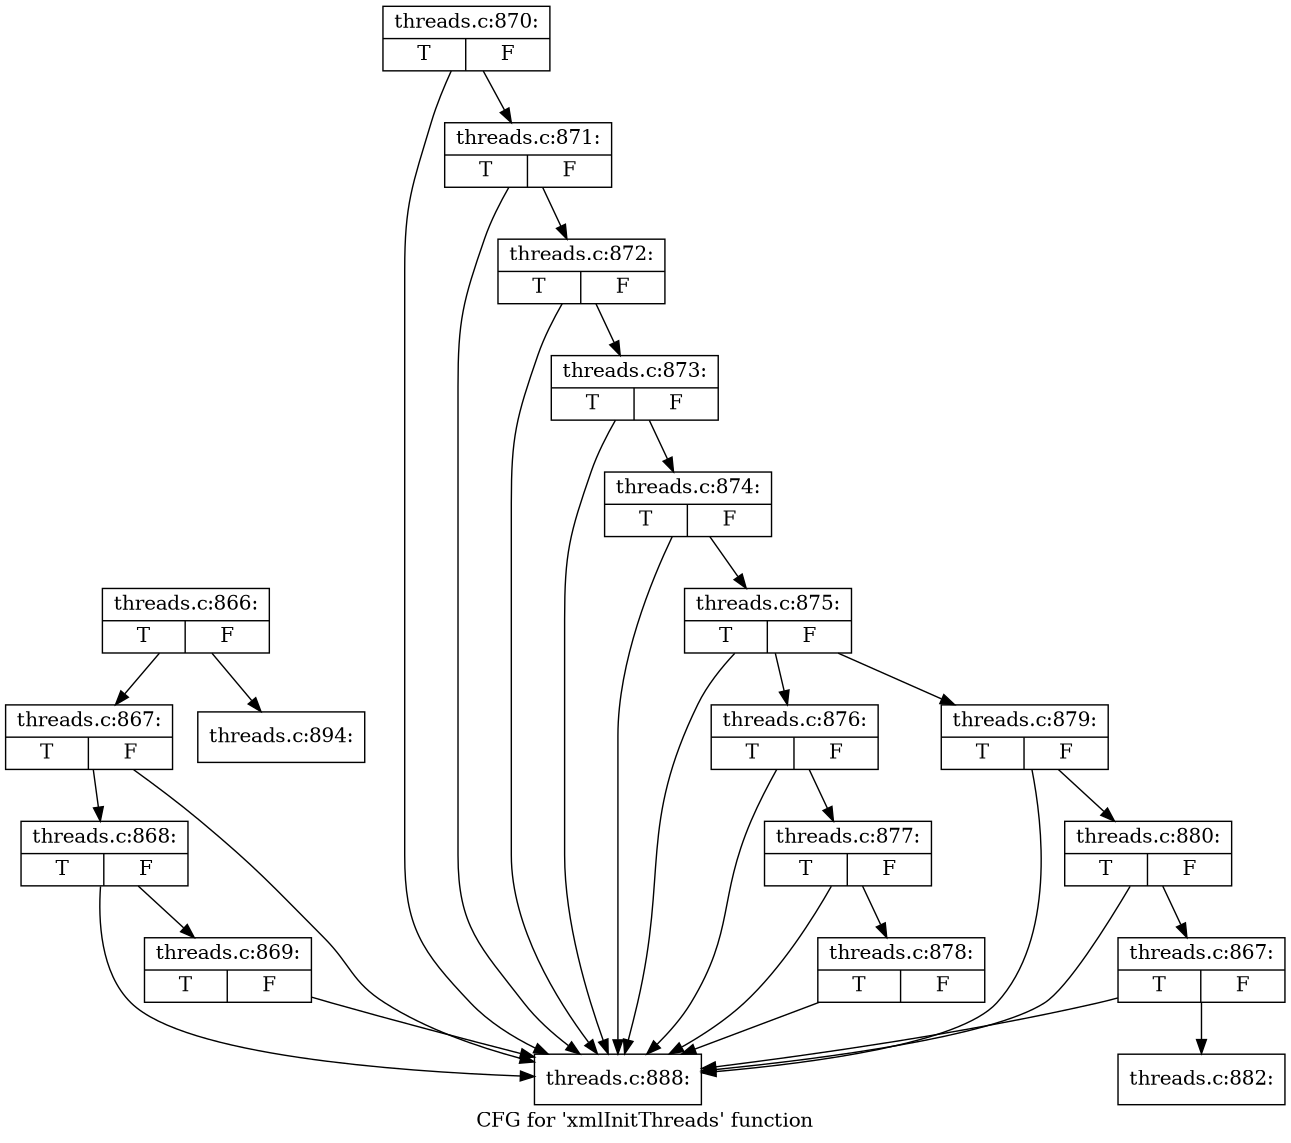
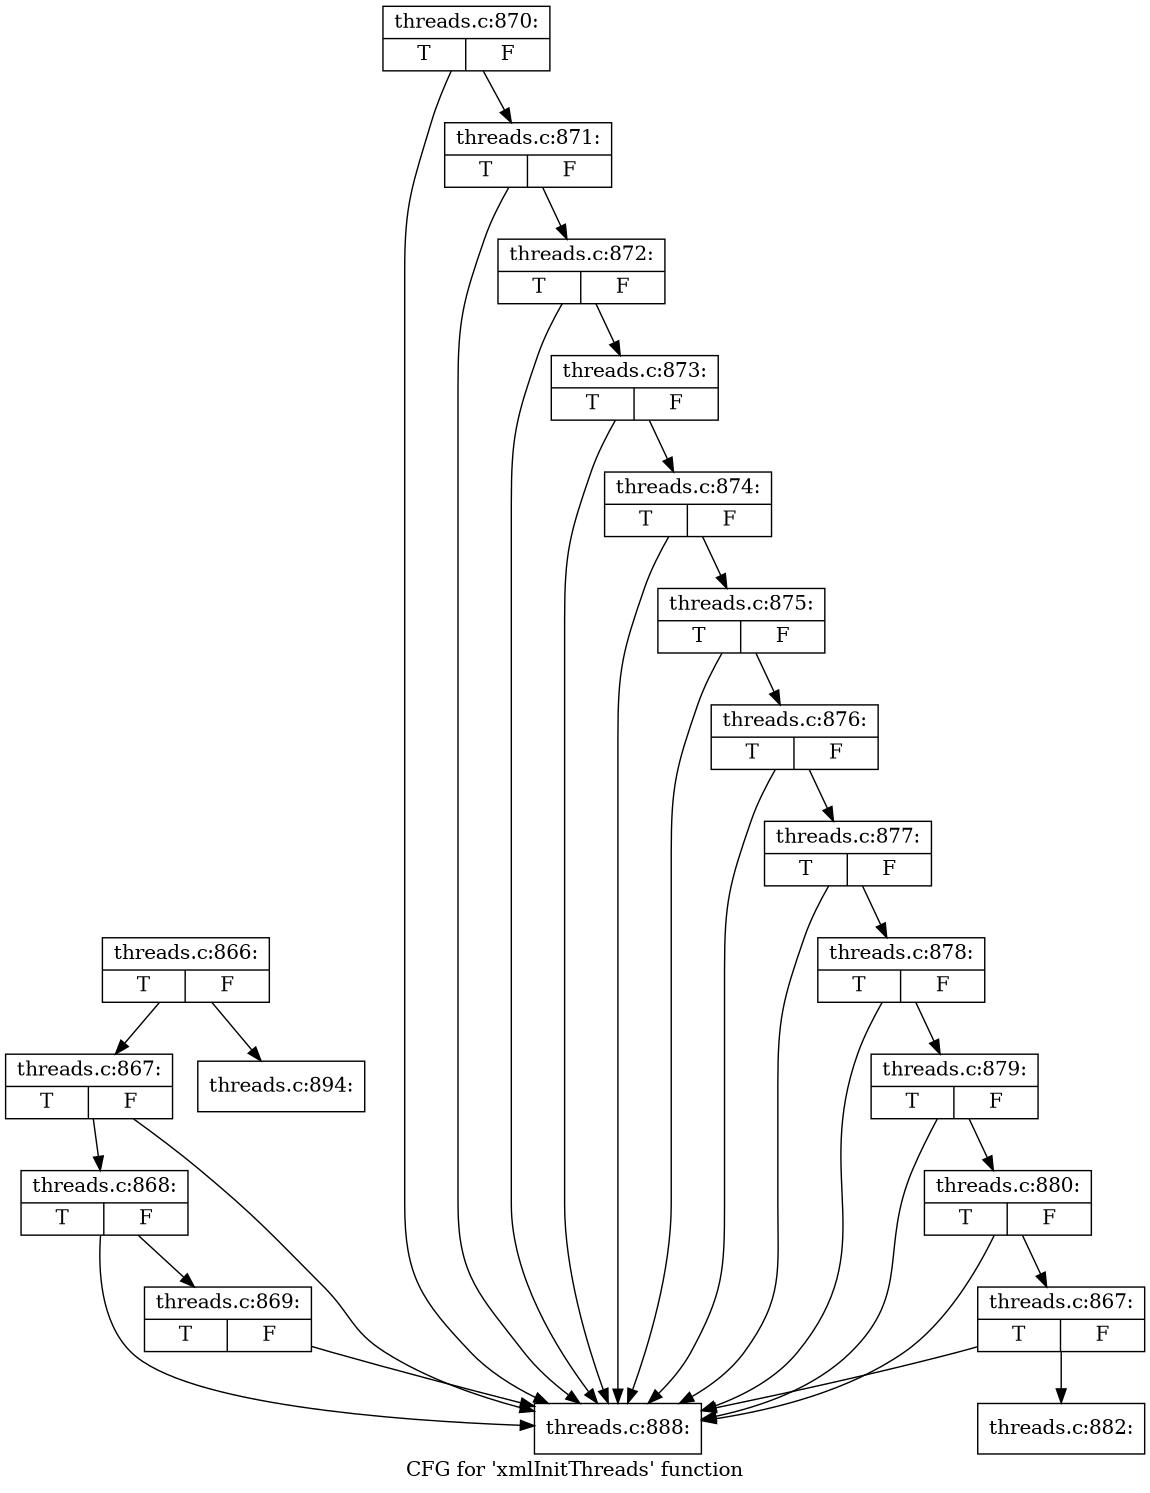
edge "threads.c:875:" -> "threads.c:879:": now "threads.c:878:" -> "threads.c:879:"
